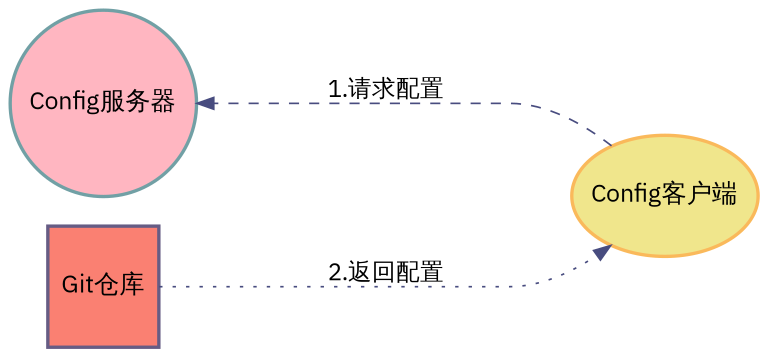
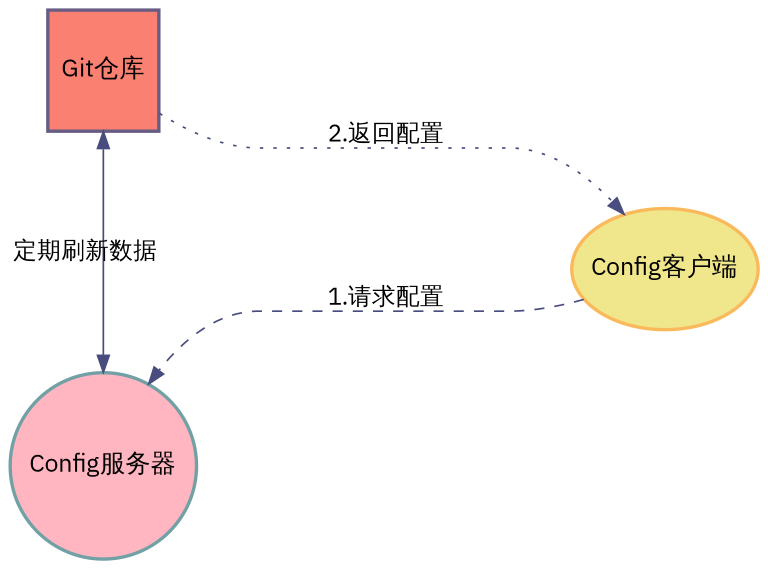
edge "Git仓库" -- "Config服务器": added, label "定期刷新数据"
